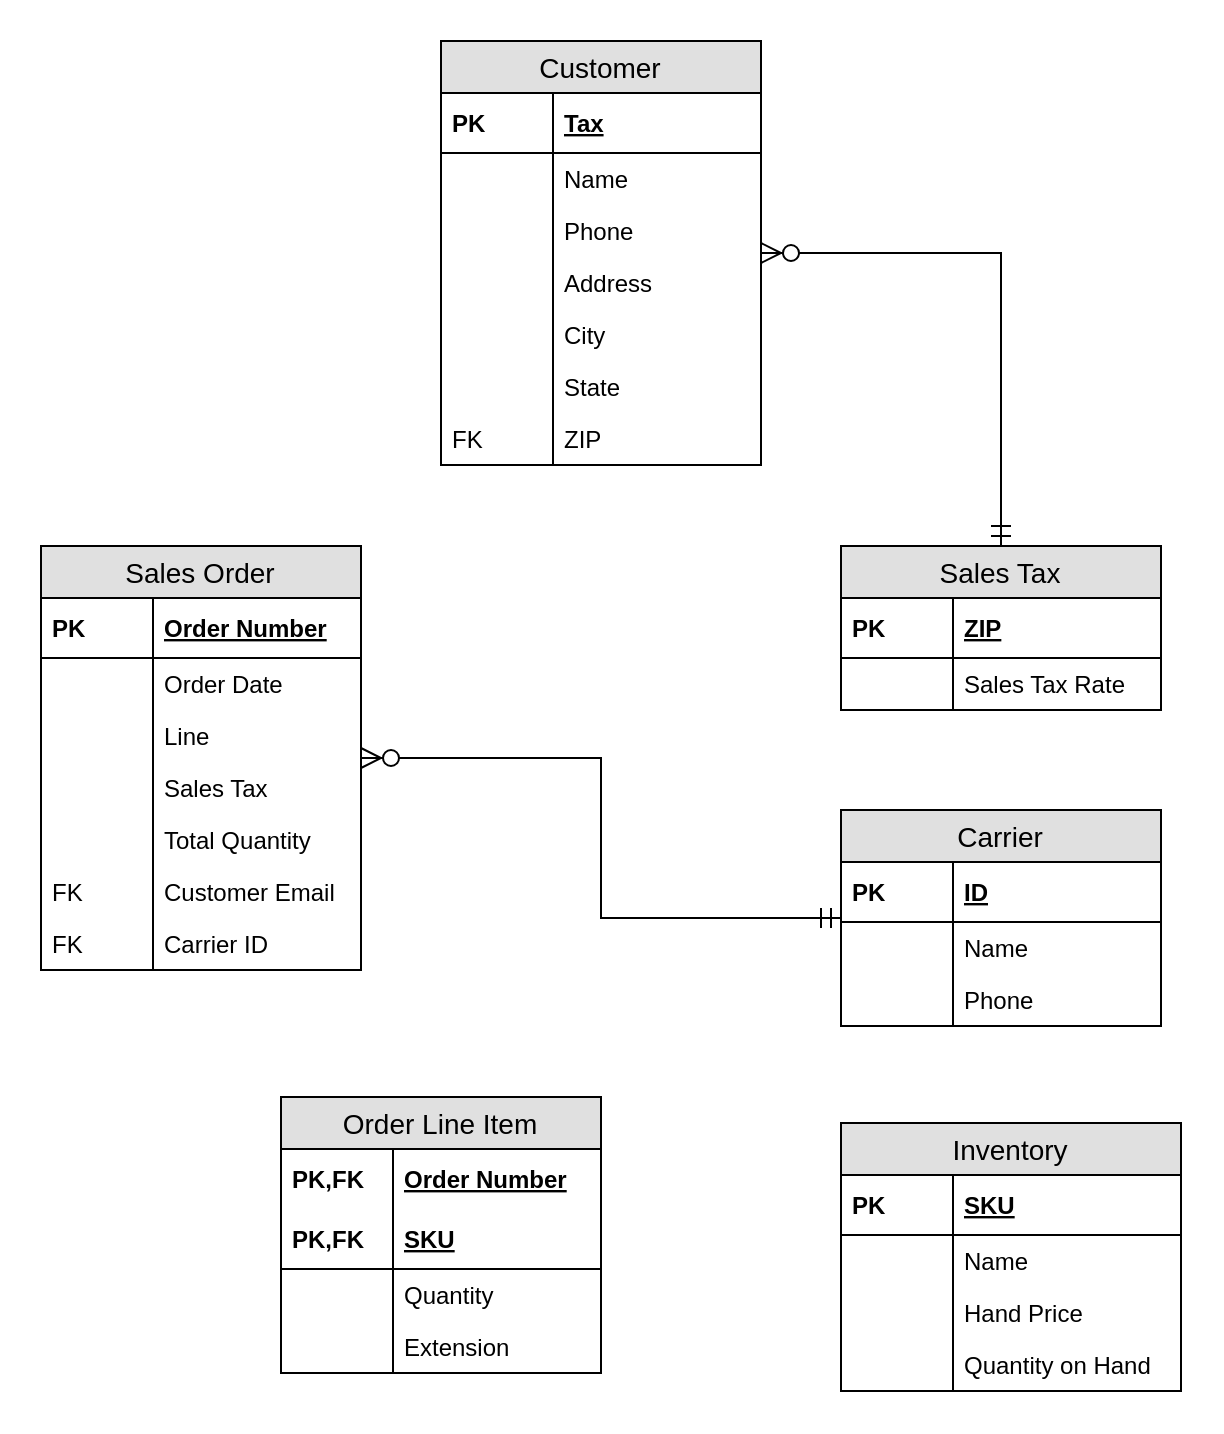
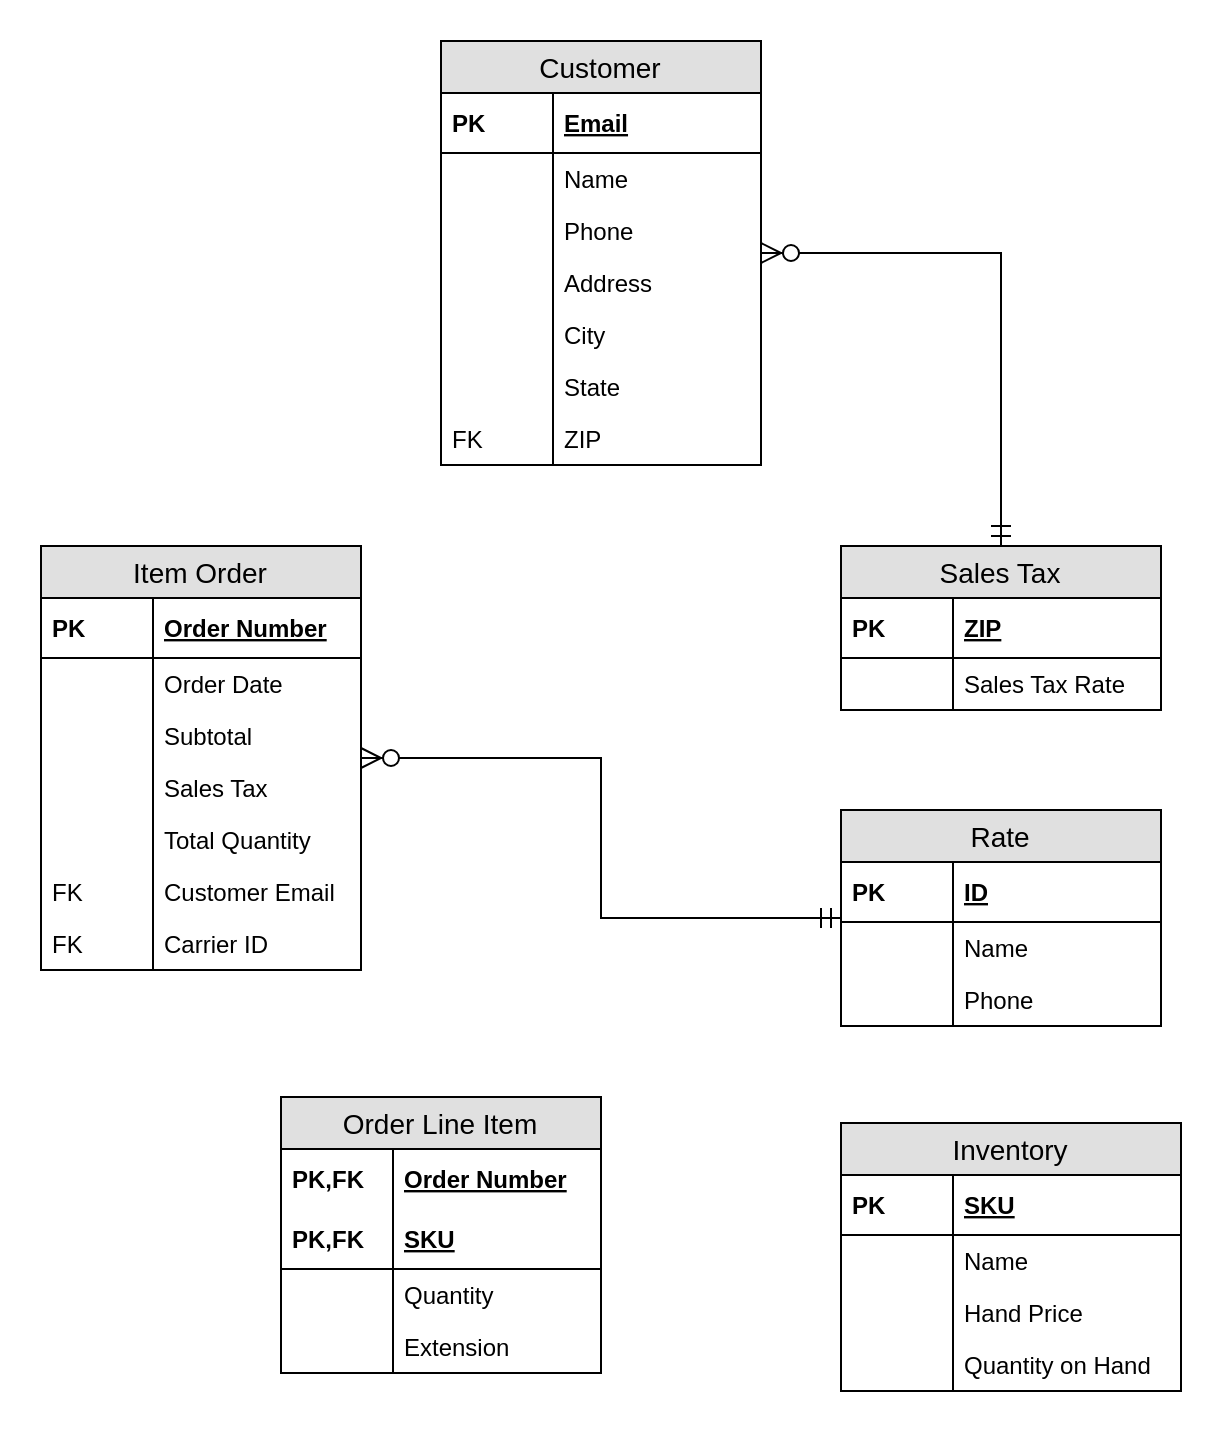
node "Tax": label "Tax" -> "Email"
node "Sales Order": label "Sales Order" -> "Item Order"
node "Line": label "Line" -> "Subtotal"
node "Carrier": label "Carrier" -> "Rate"
